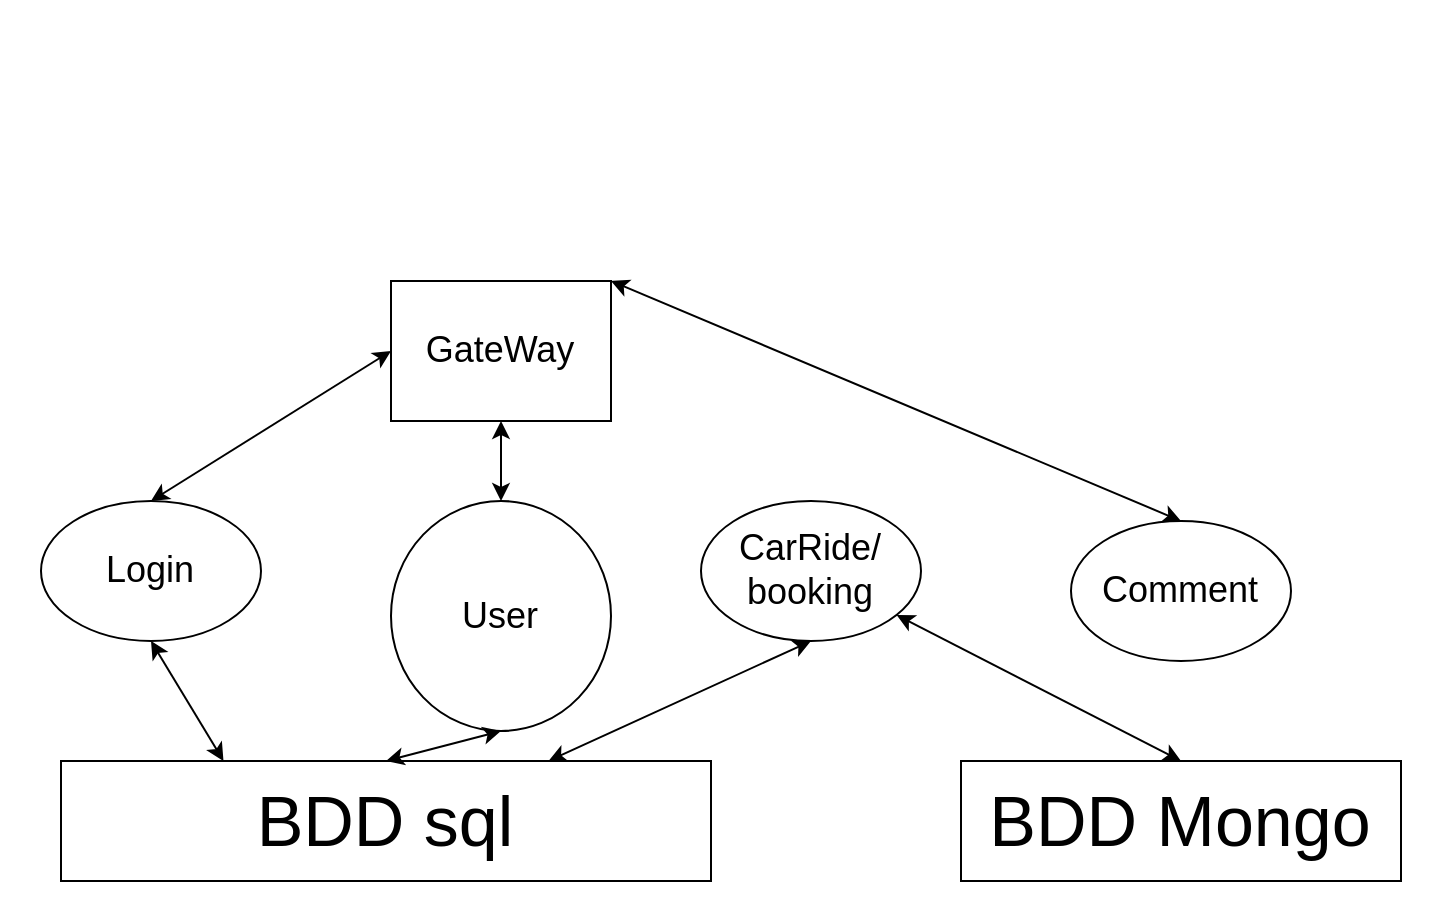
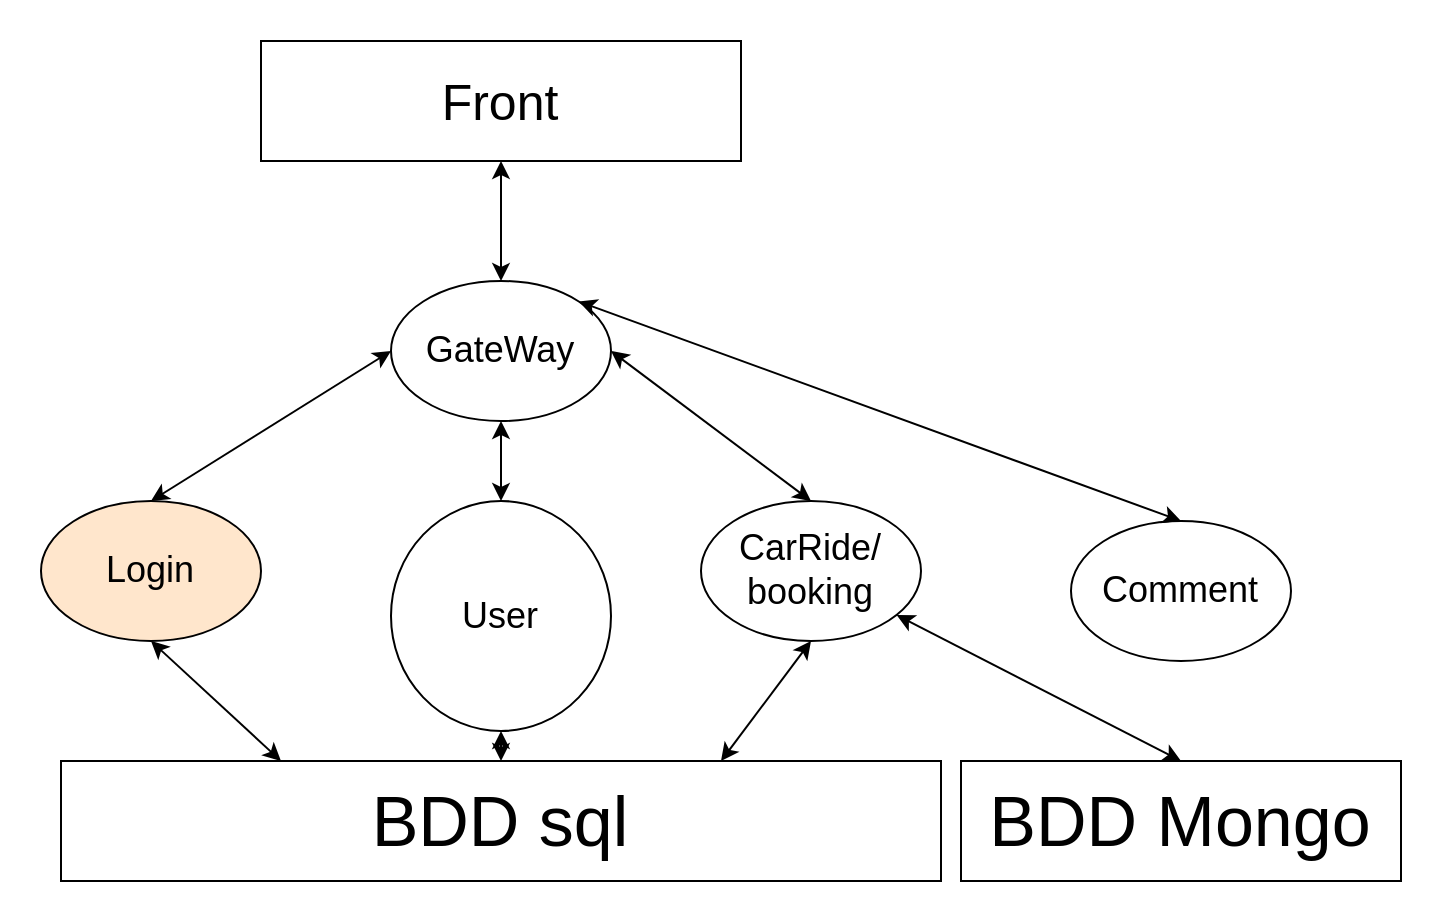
node "Front": added
edge "Front" -- "GateWay": added
node "GateWay": shape rectangle -> ellipse
edge "GateWay" -- "CarRide/ booking": added
node "Login": fillcolor #ffffff -> #ffe6cc
node "BDD sql": size 650x120 -> 880x120
